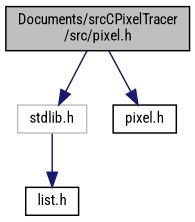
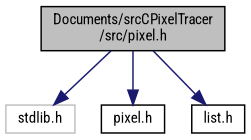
edge "stdlib.h" -> "list.h": now "Documents/srcCPixelTracer /src/pixel.h" -> "list.h"
